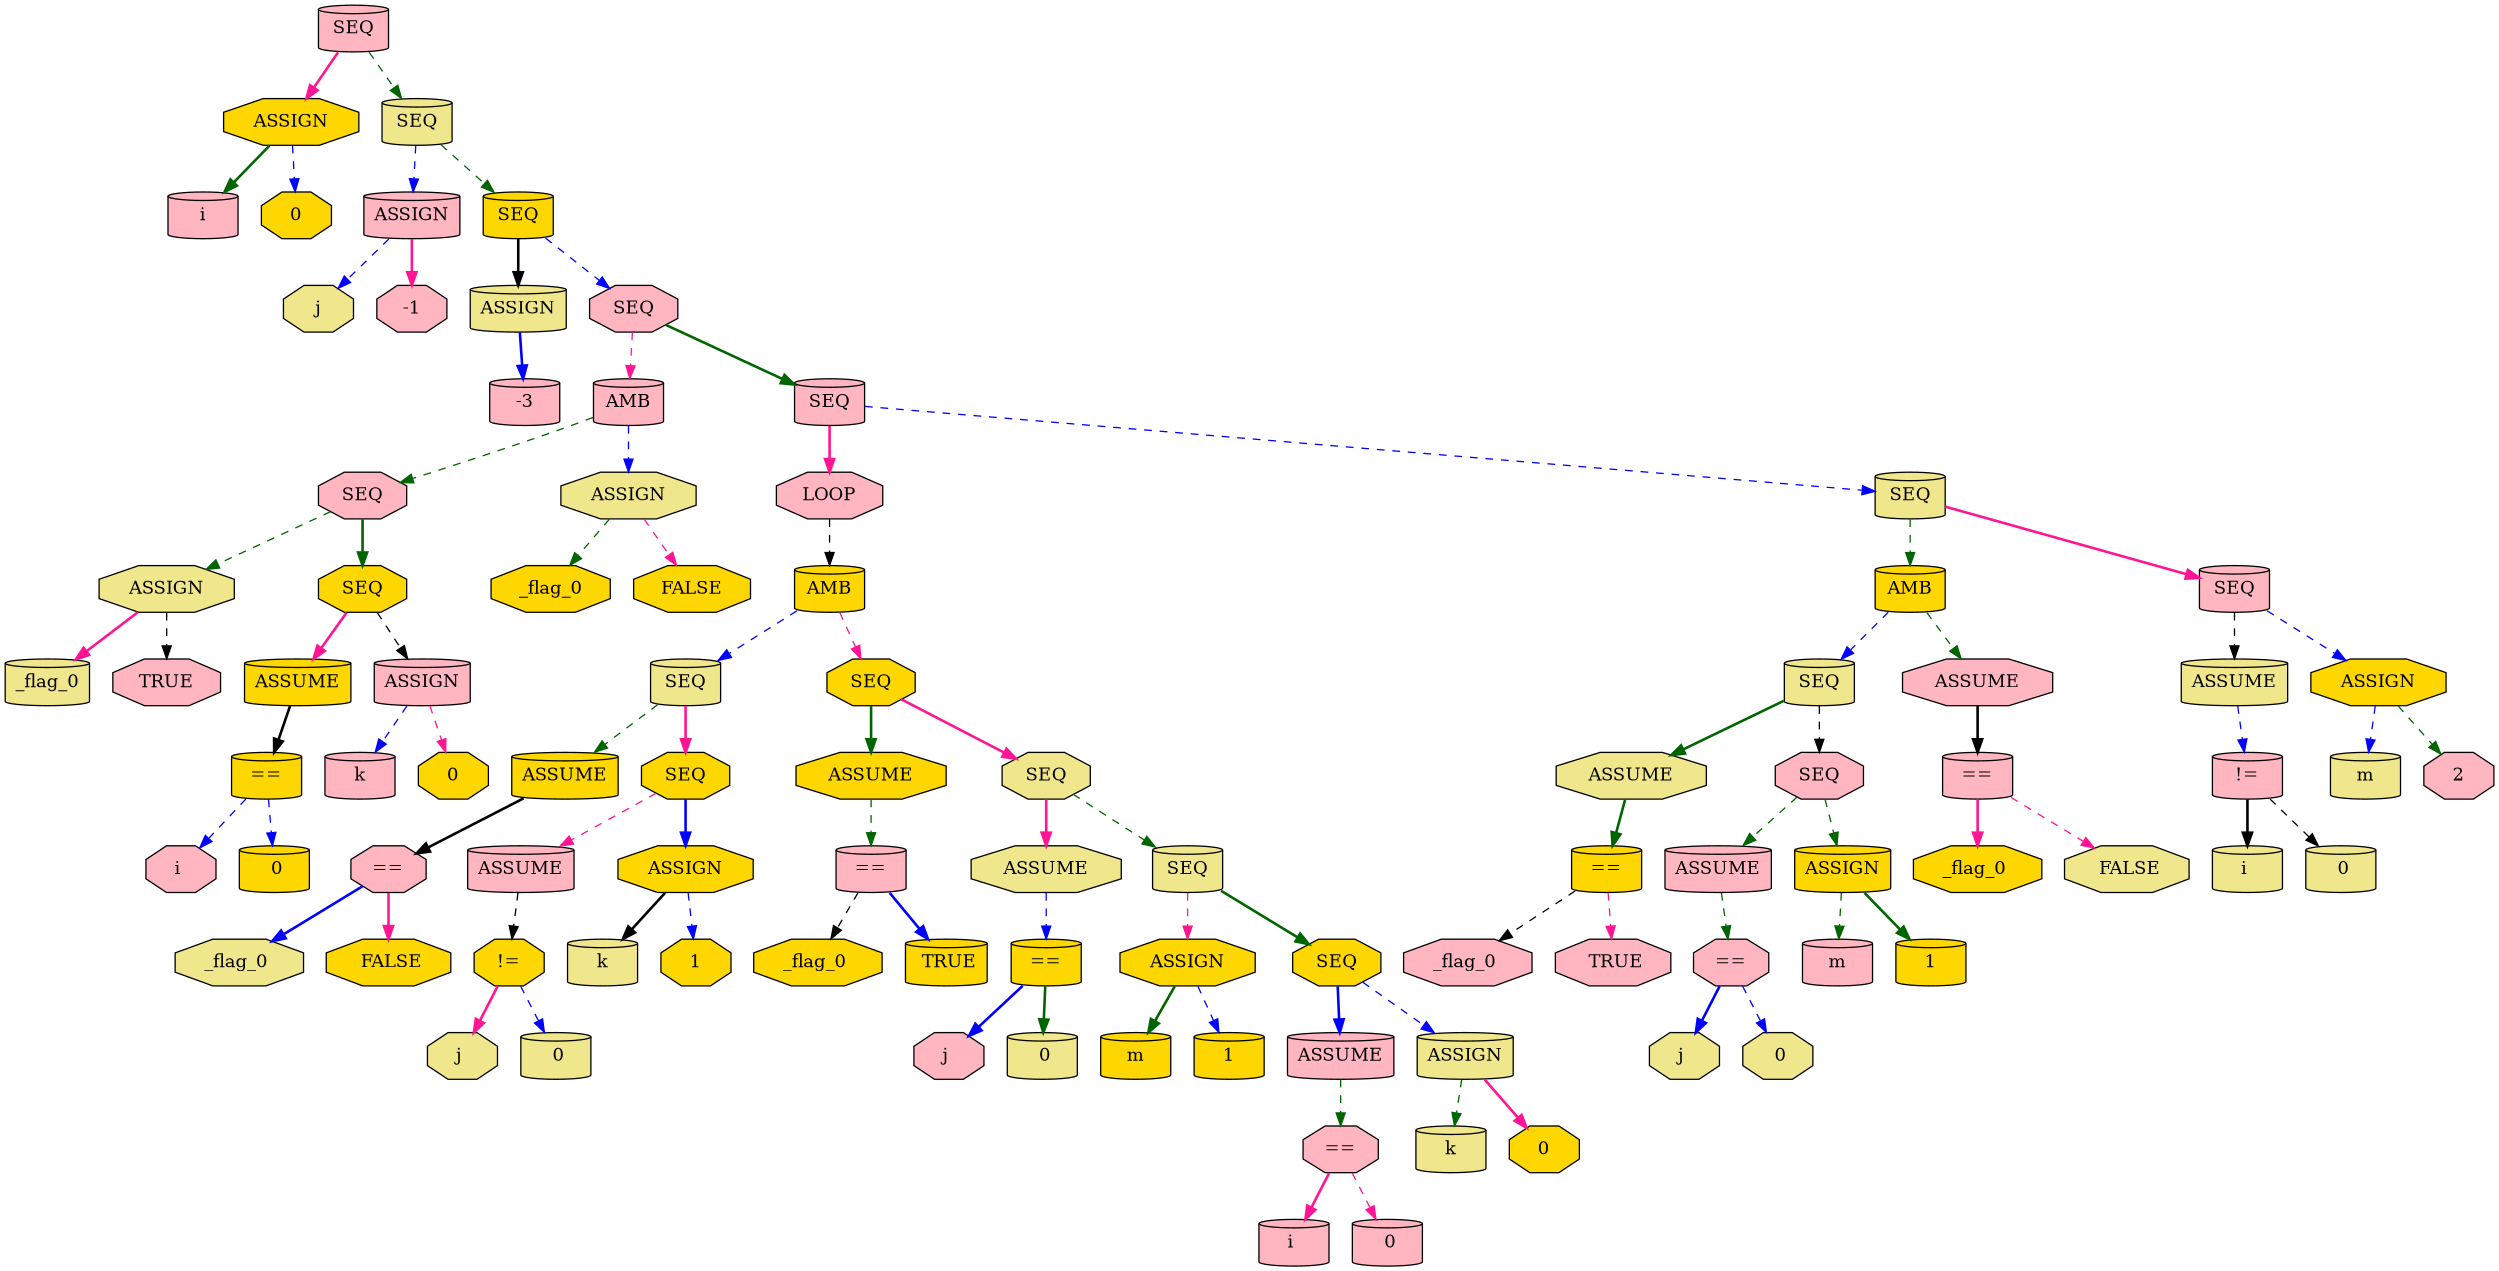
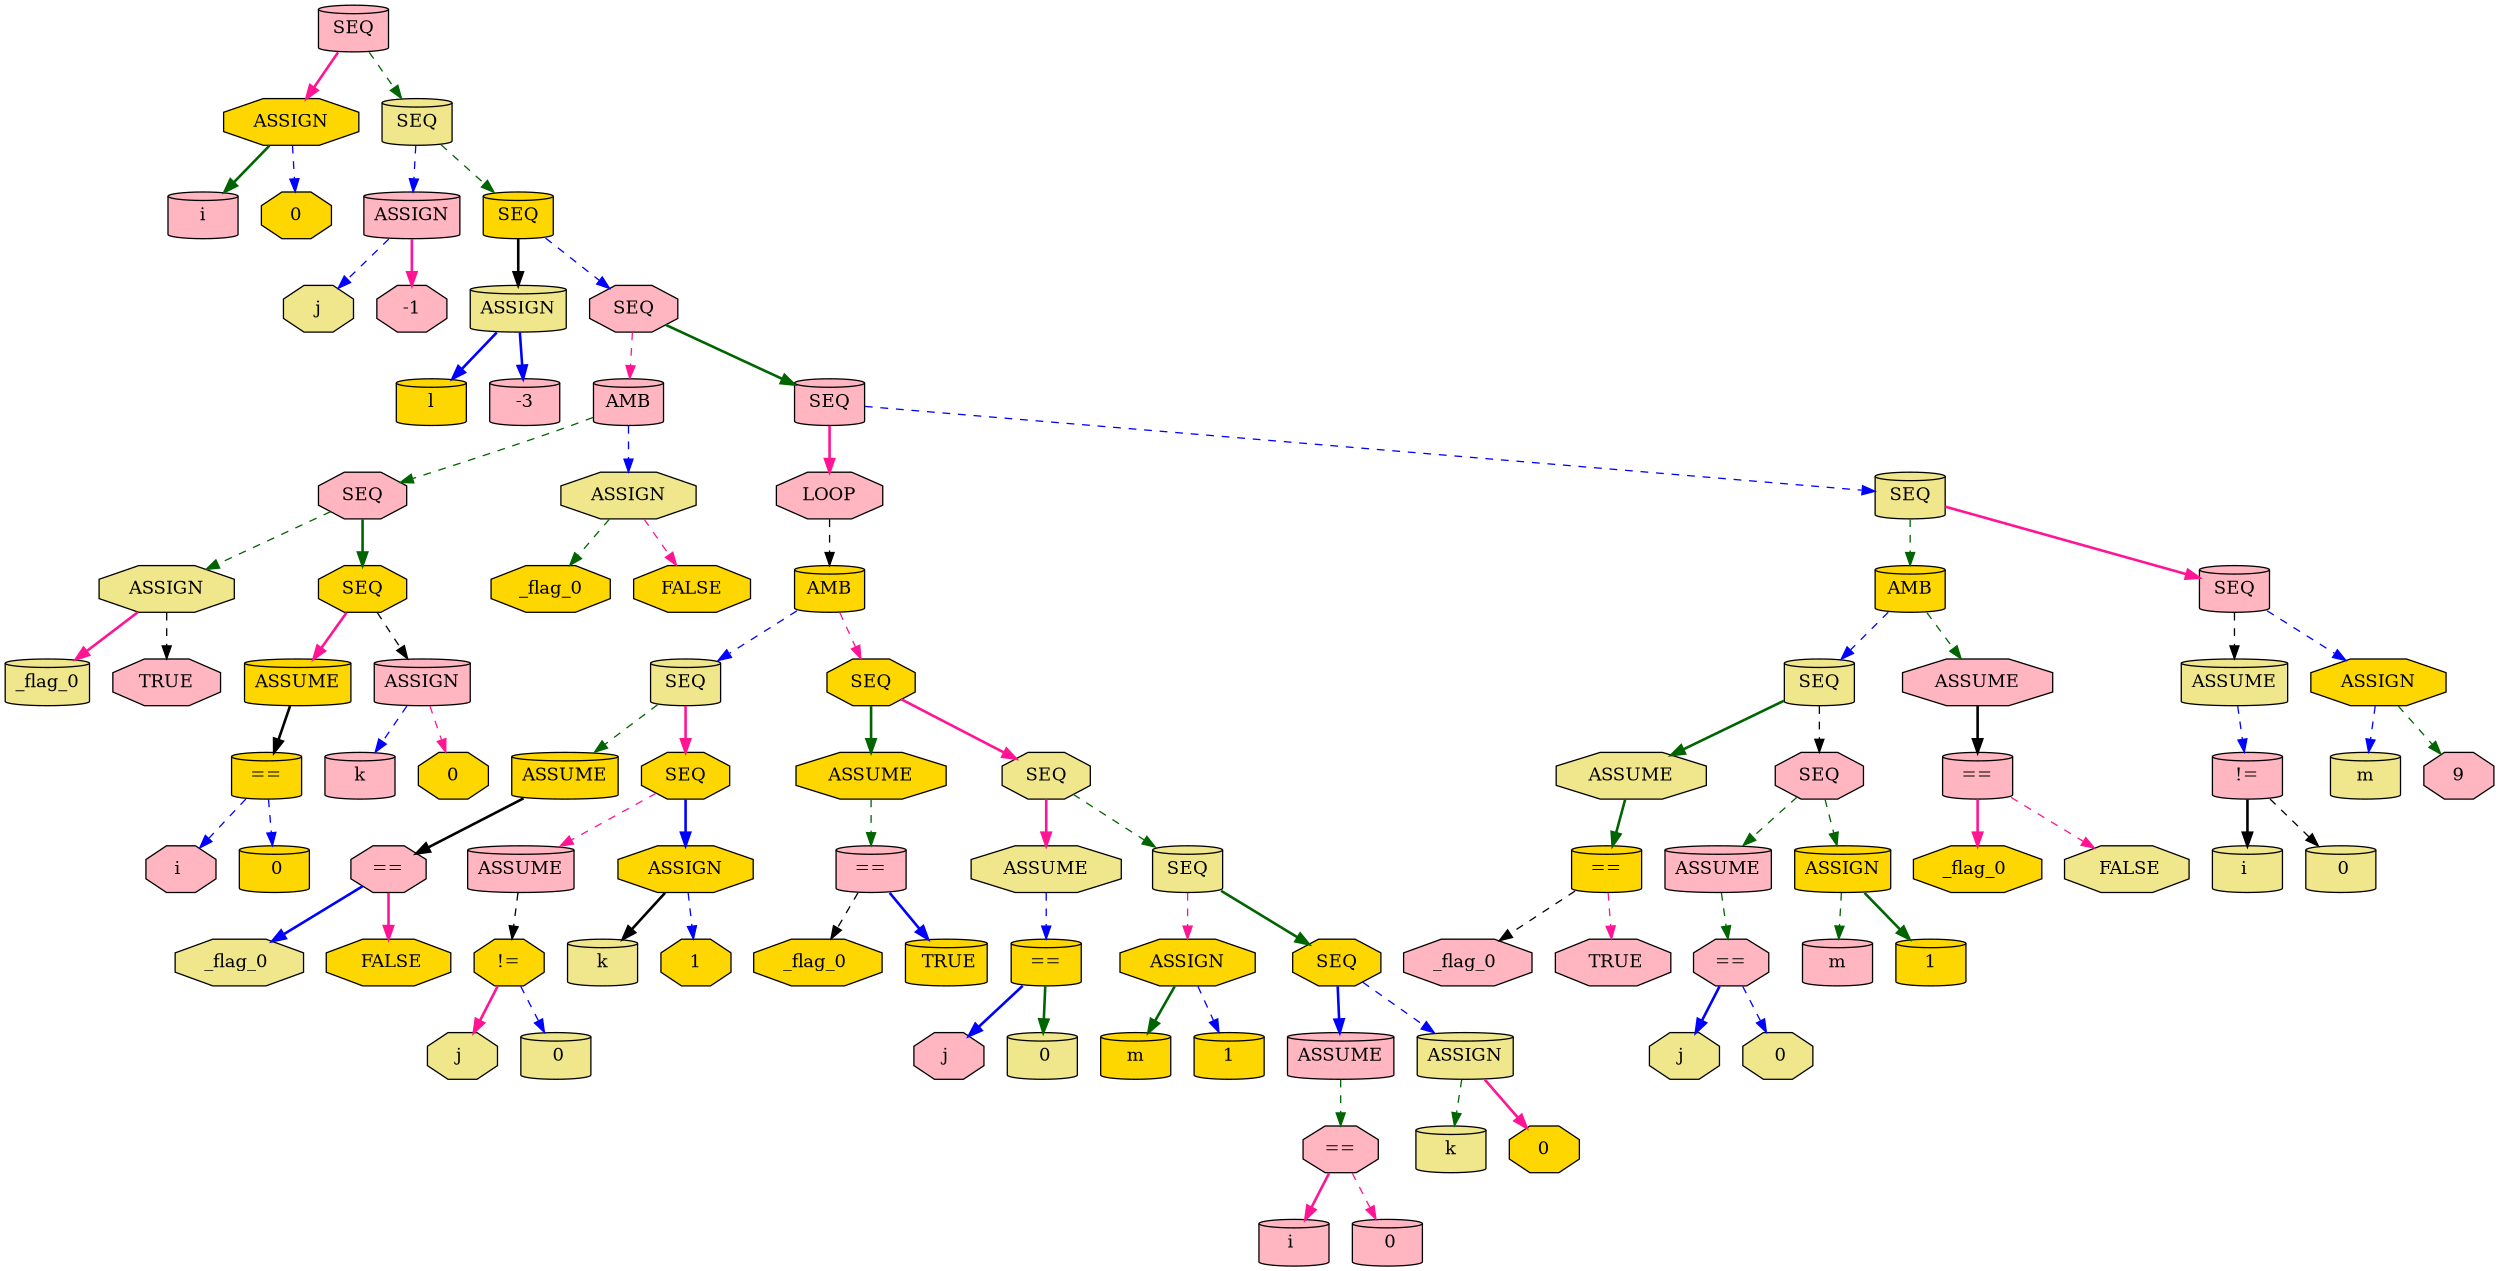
node "l": added
node "2": label "2" -> "9"
